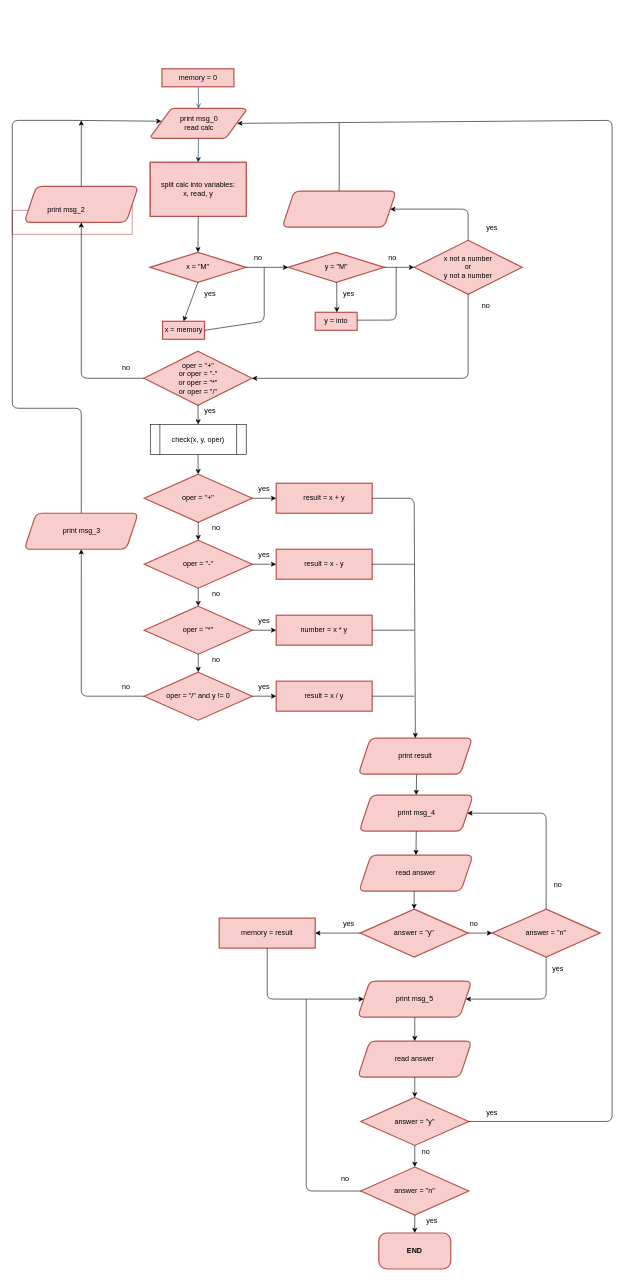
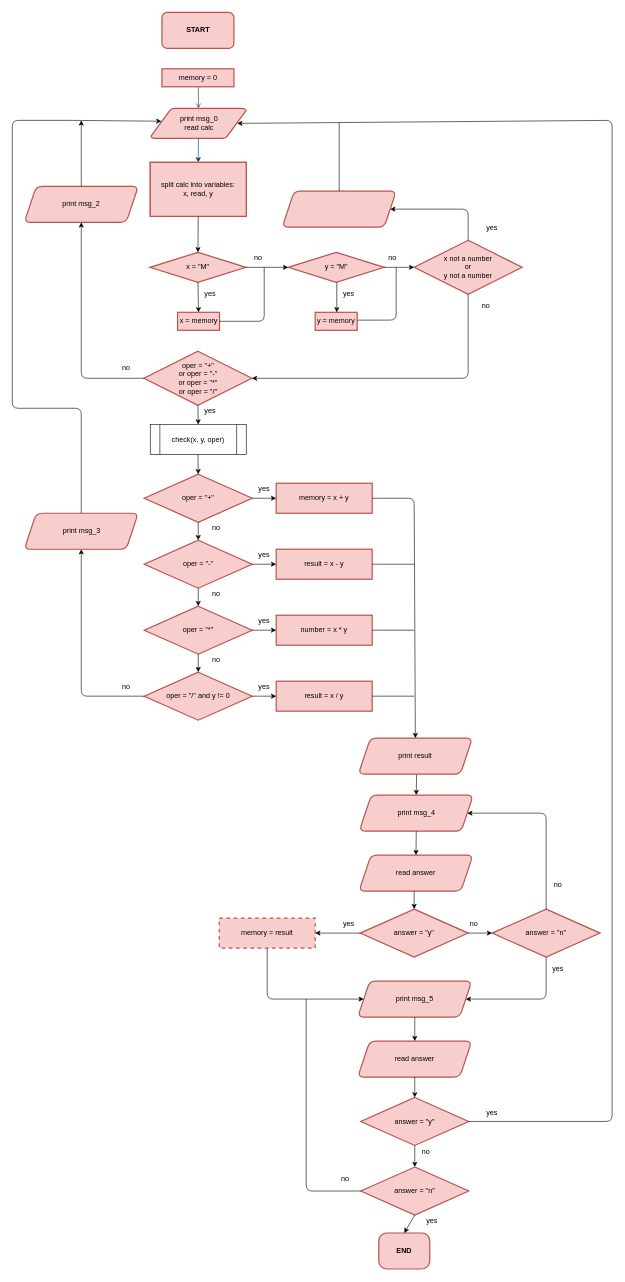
node "START": added
node "print msg_2": moved (66, 210) -> (81, 204)
node "y = into": label "y = into" -> "y = memory"
node "x = memory": moved (184, 330) -> (199, 321)
node "result = x + y": label "result = x + y" -> "memory = x + y"
node "memory = result": style solid -> dashed
node "END": size 72x36 -> 51x36
